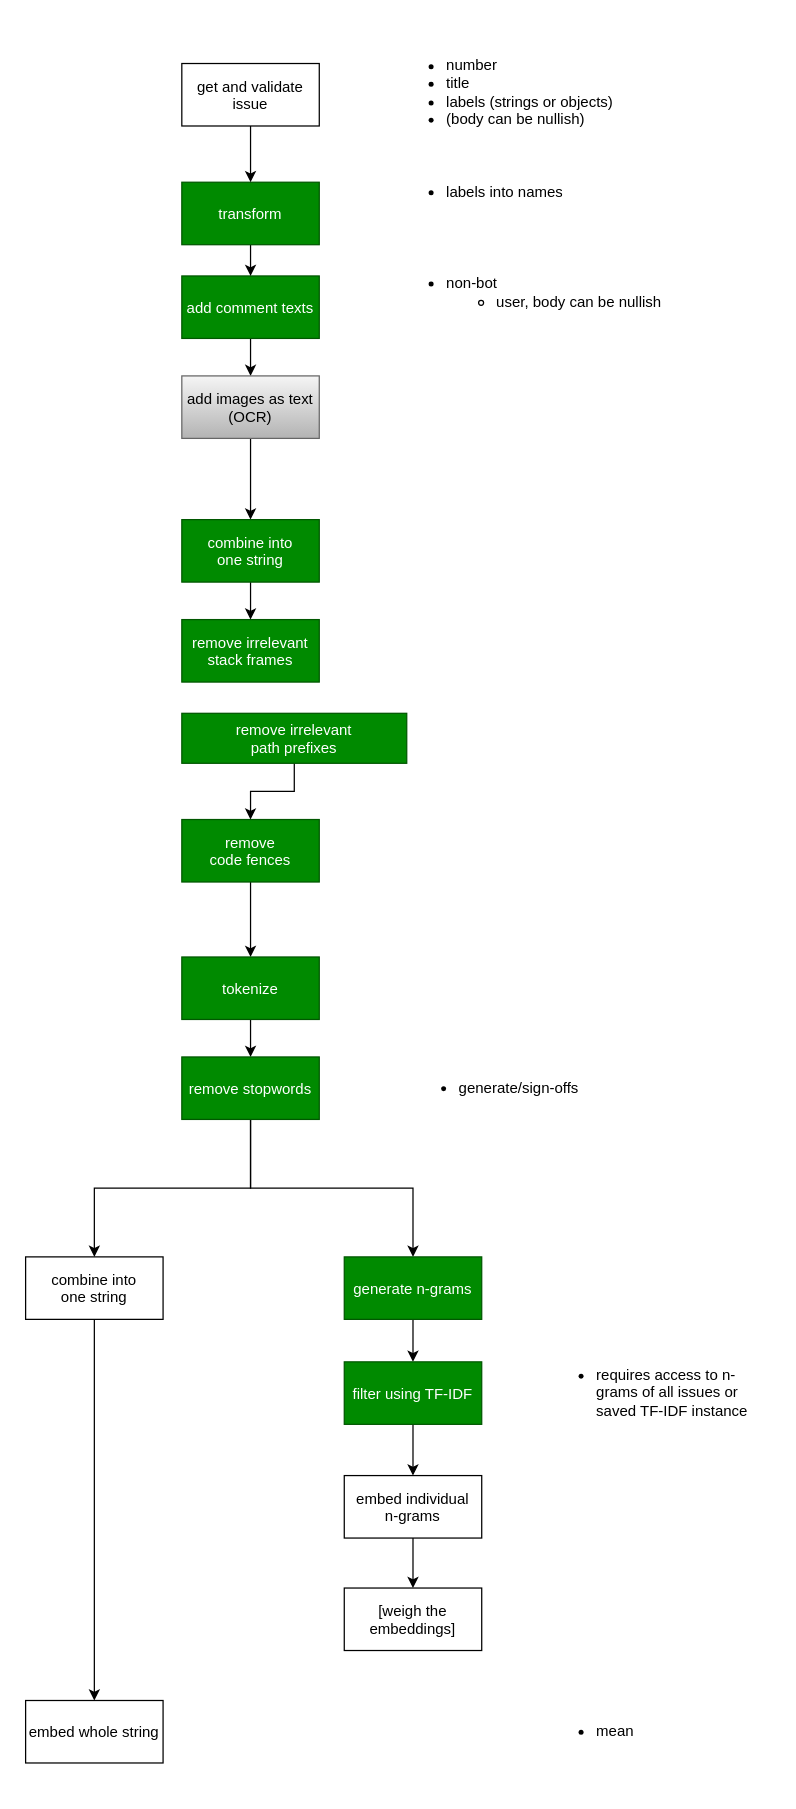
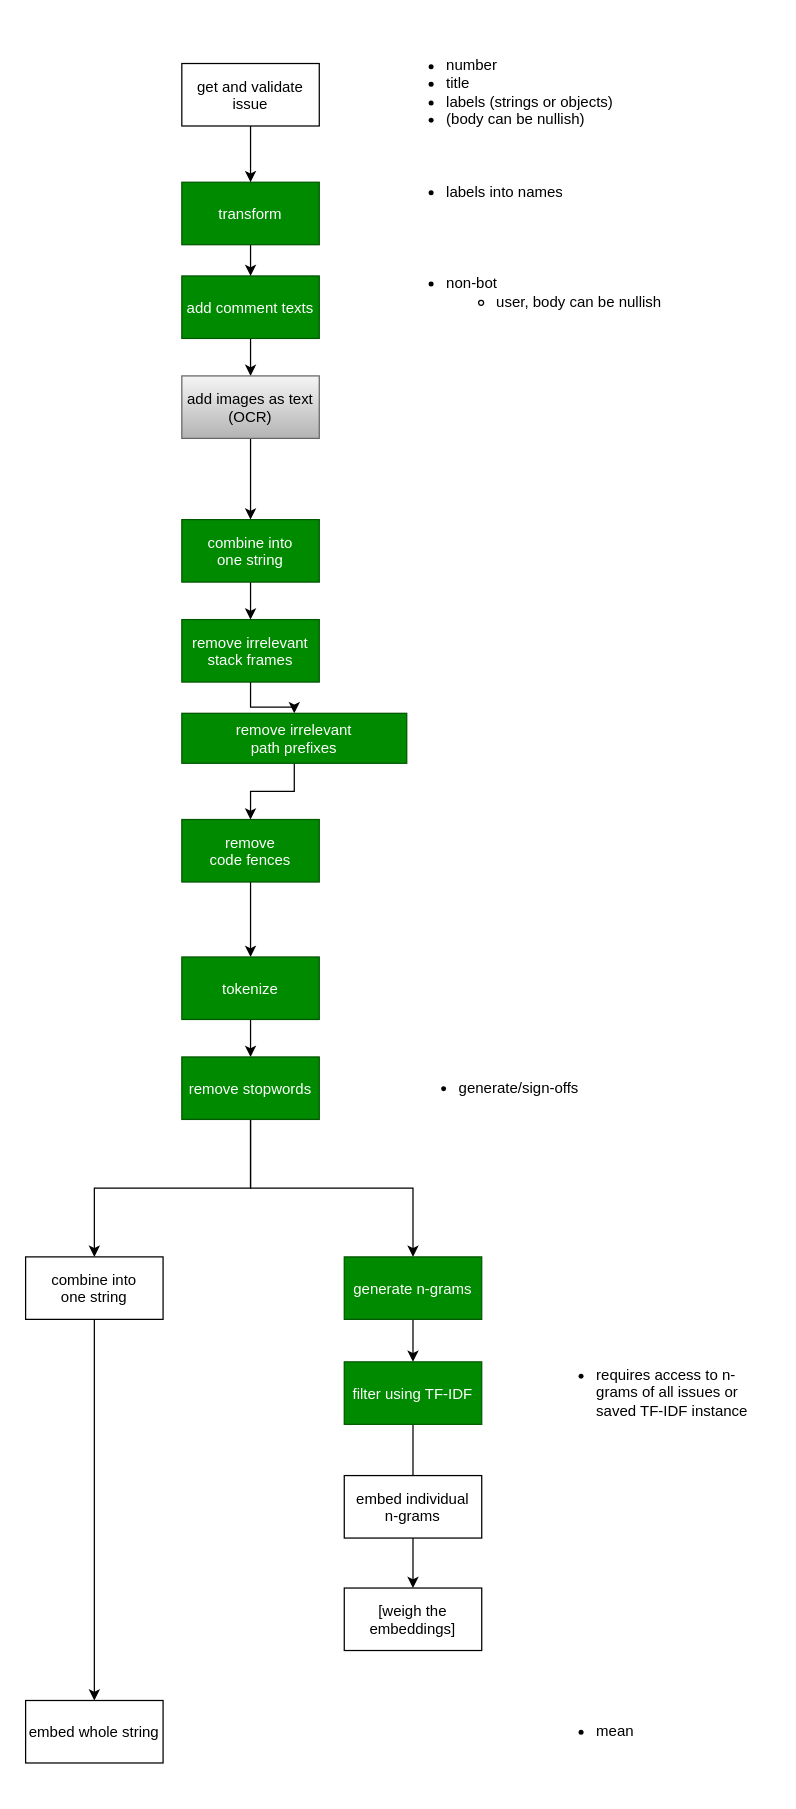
edge "remove irrelevant stack frames" -> "remove irrelevant path prefixes": added
edge "filter using TF-IDF" -> "embed individual n-grams": arrowhead classic -> none
